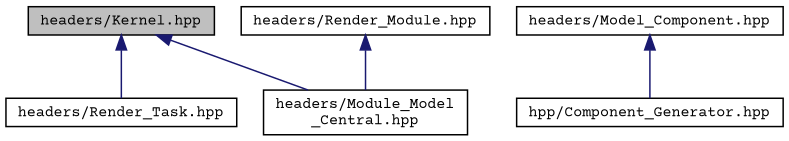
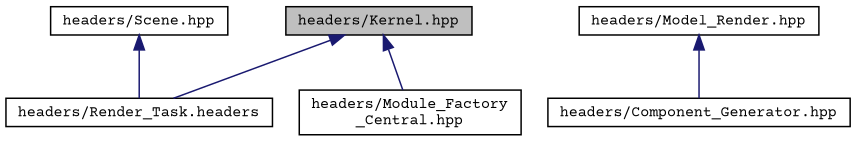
node "headers/Scene.hpp": added
node "headers/Render_Module.hpp": removed
node "headers/Model_Component.hpp": label "headers/Model_Component.hpp" -> "headers/Model_Render.hpp"
node "headers/Render_Task.hpp": label "headers/Render_Task.hpp" -> "headers/Render_Task.headers"
node "headers/Module_Model _Central.hpp": label "headers/Module_Model _Central.hpp" -> "headers/Module_Factory _Central.hpp"
node "hpp/Component_Generator.hpp": label "hpp/Component_Generator.hpp" -> "headers/Component_Generator.hpp"
